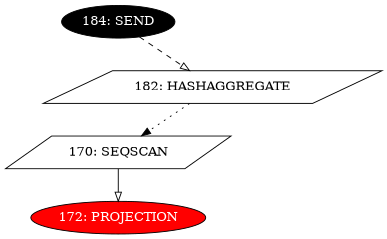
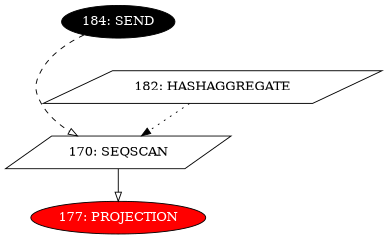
edge "184: SEND" -> "182: HASHAGGREGATE": now "184: SEND" -> "170: SEQSCAN"
node "172: PROJECTION": label "172: PROJECTION" -> "177: PROJECTION"
